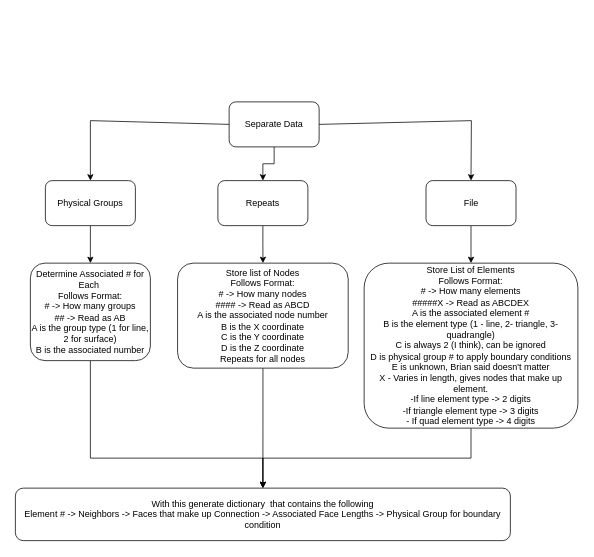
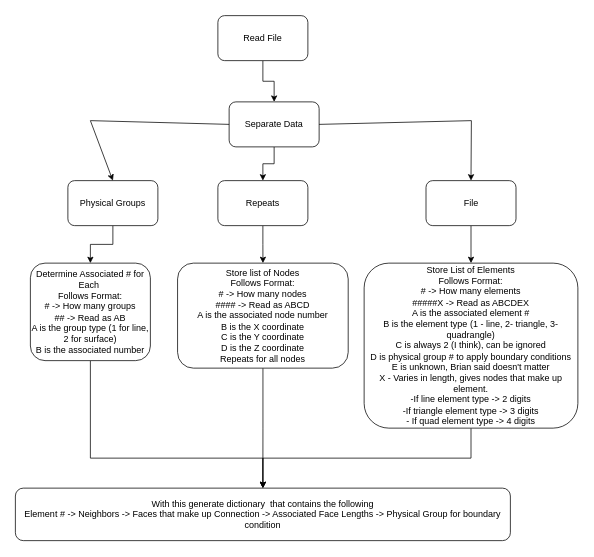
node "Read File": added
edge "Read File" -> "Separate Data": added
node "Physical Groups": moved (90, 203) -> (113, 203)
